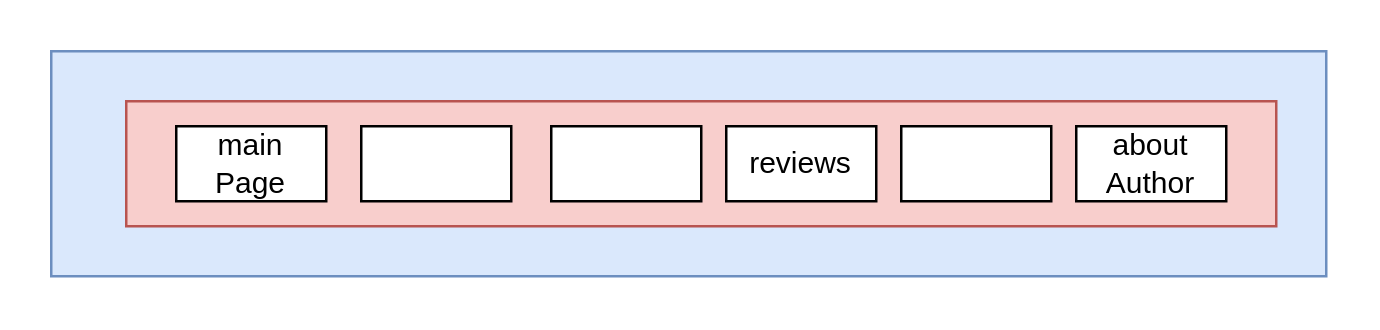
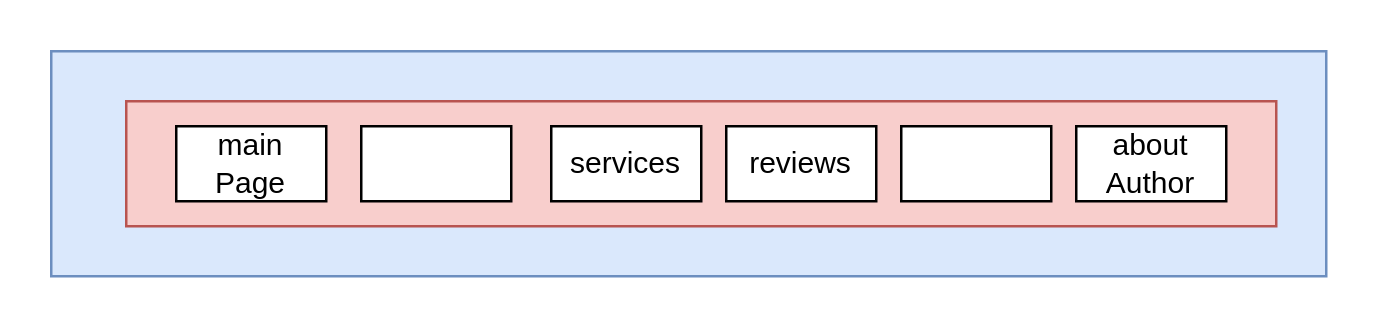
node "services": added
